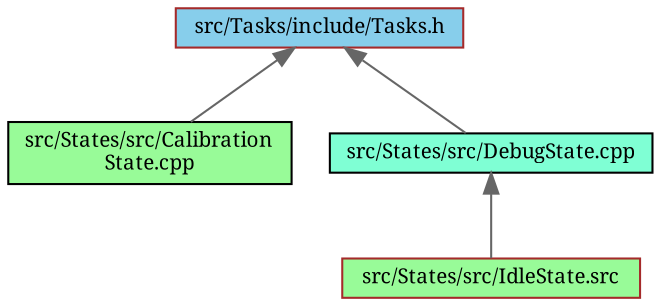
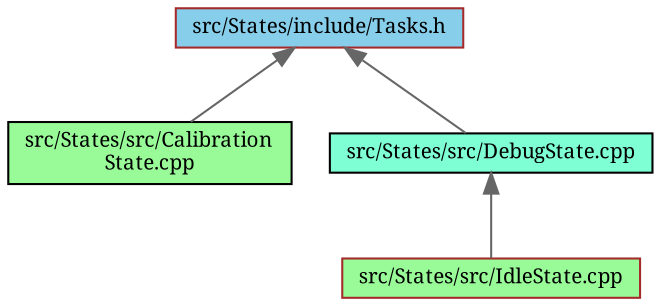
node "src/Tasks/include/Tasks.h": label "src/Tasks/include/Tasks.h" -> "src/States/include/Tasks.h"
node "src/States/src/IdleState.src": label "src/States/src/IdleState.src" -> "src/States/src/IdleState.cpp"
